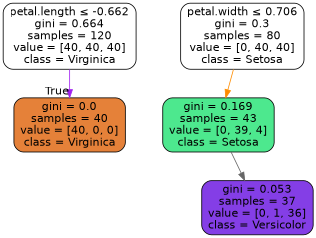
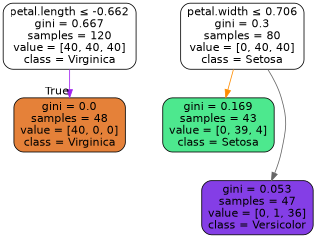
node "petal.length ≤ -0.662": text "gini = 0.664" -> "gini = 0.667"
node "gini = 0.0": text "samples = 40" -> "samples = 48"
edge "gini = 0.169" -> "gini = 0.053": now "petal.width ≤ 0.706" -> "gini = 0.053"
node "gini = 0.053": text "samples = 37" -> "samples = 47"
